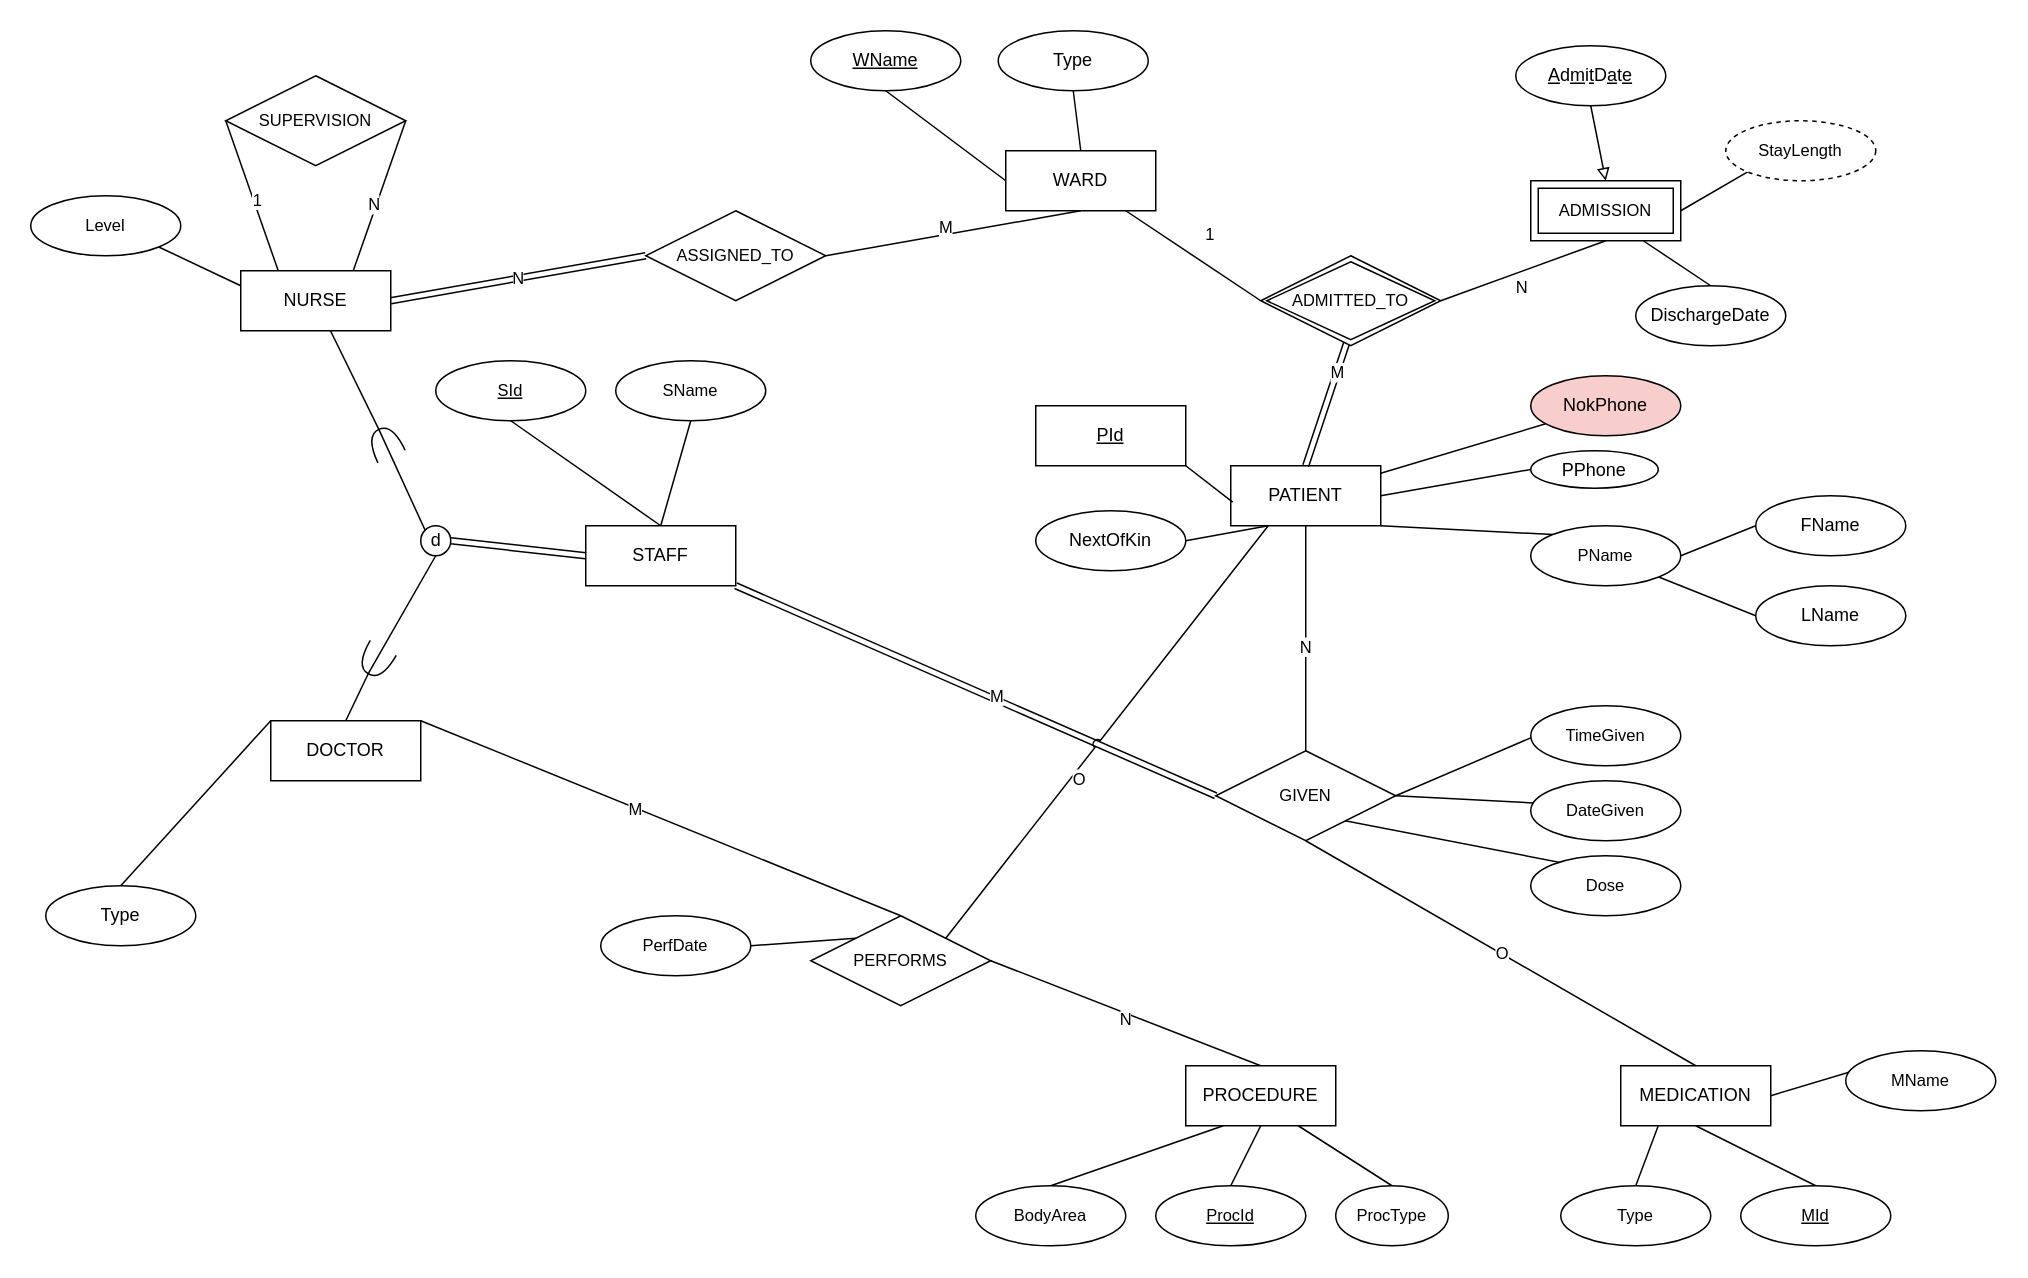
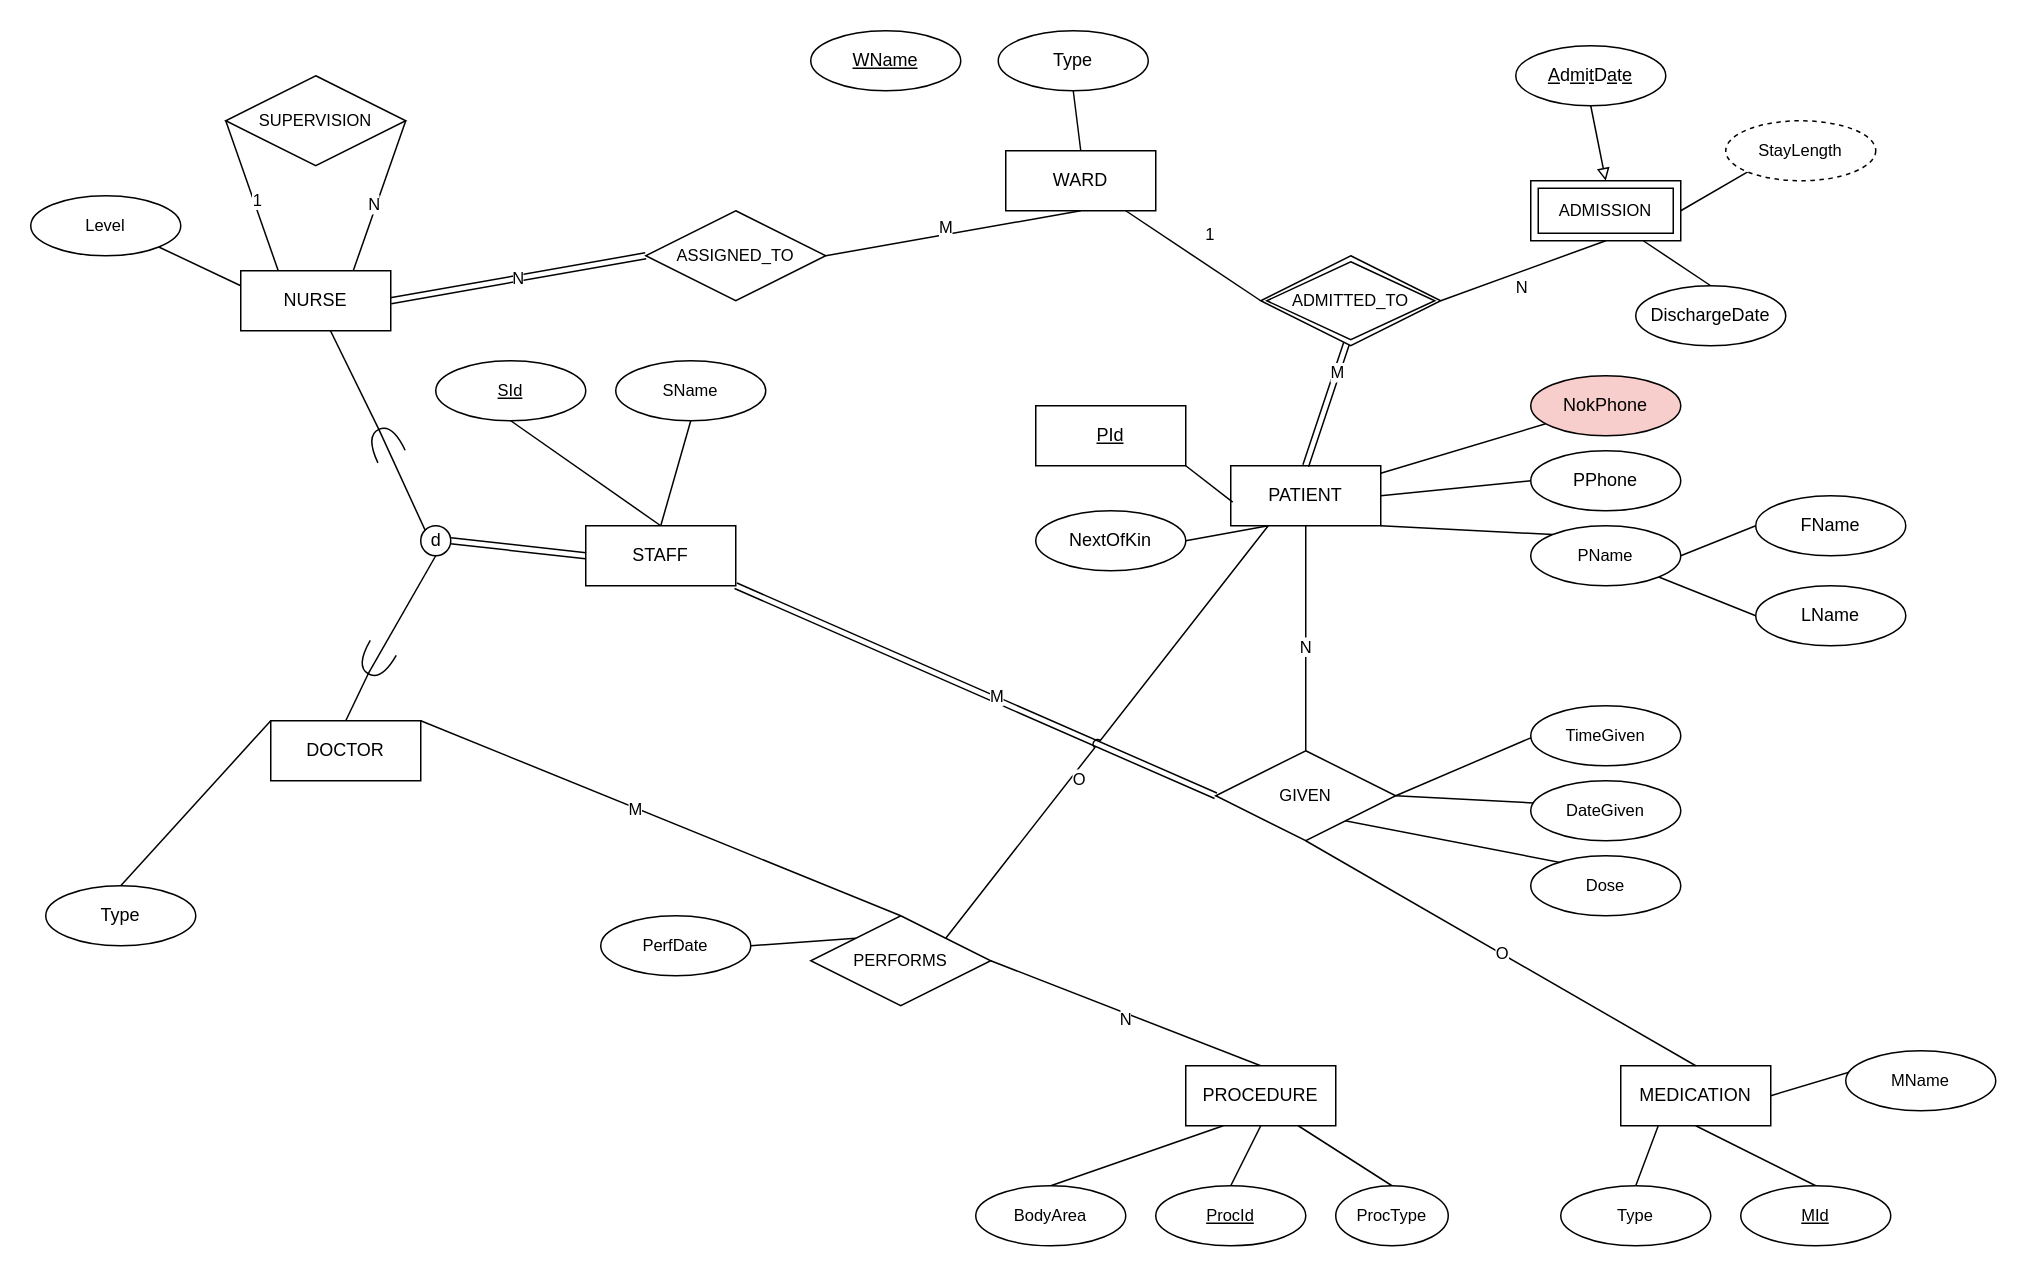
edge "WName" -- "WARD": removed
node "PPhone": size 128x38 -> 150x60
